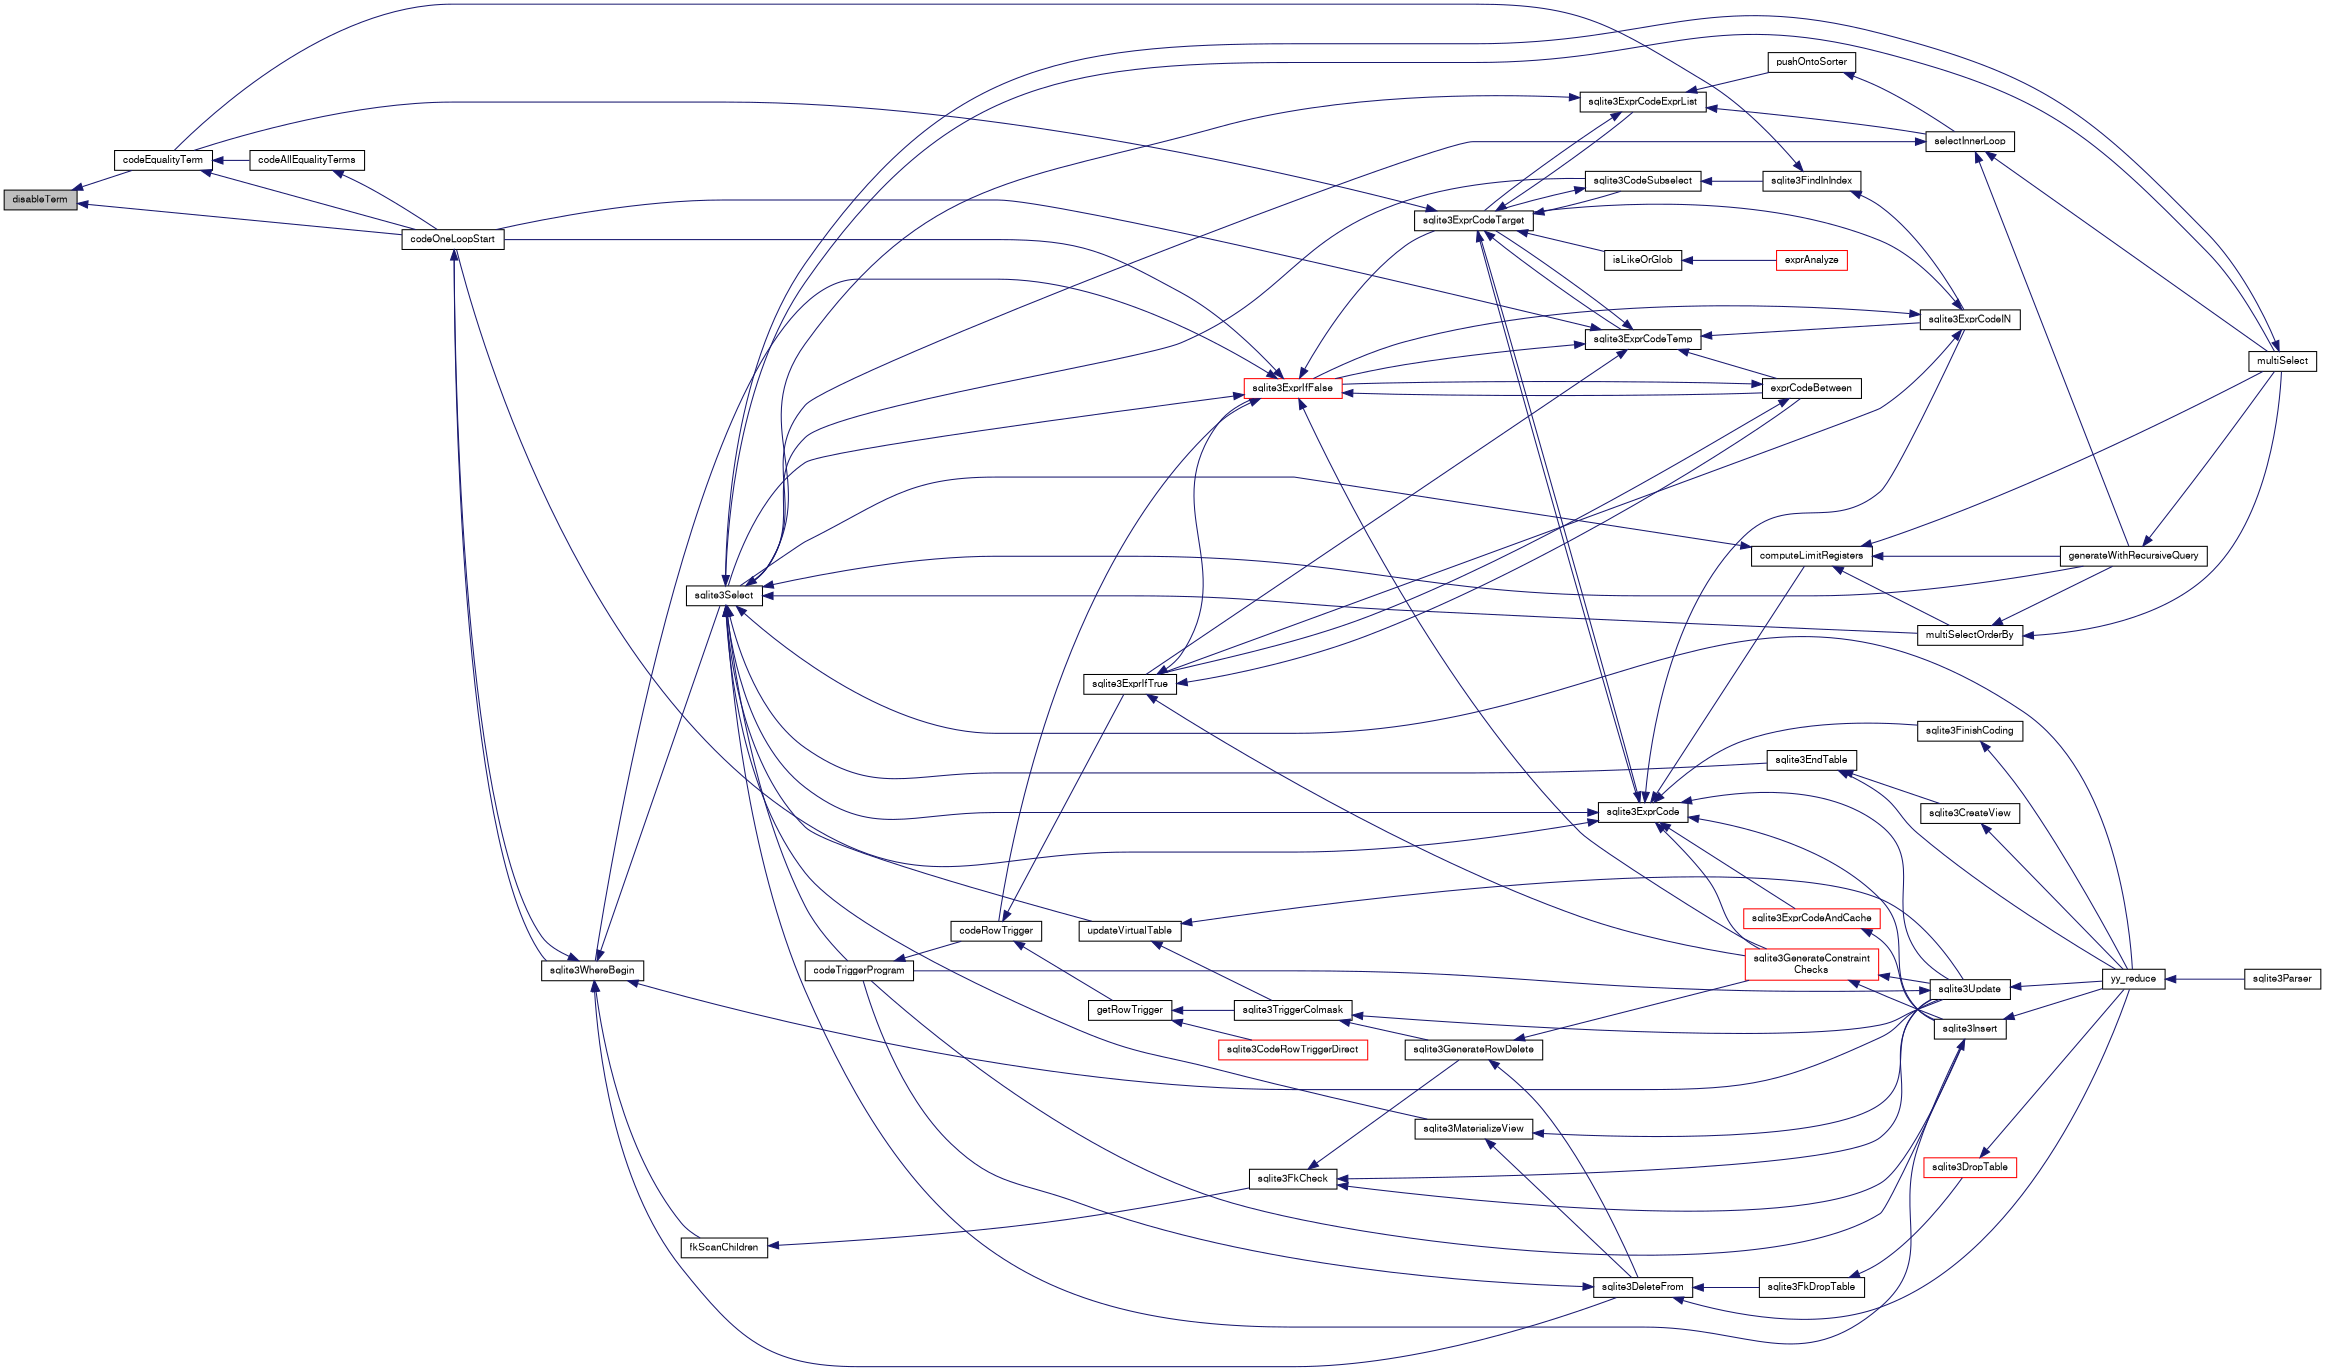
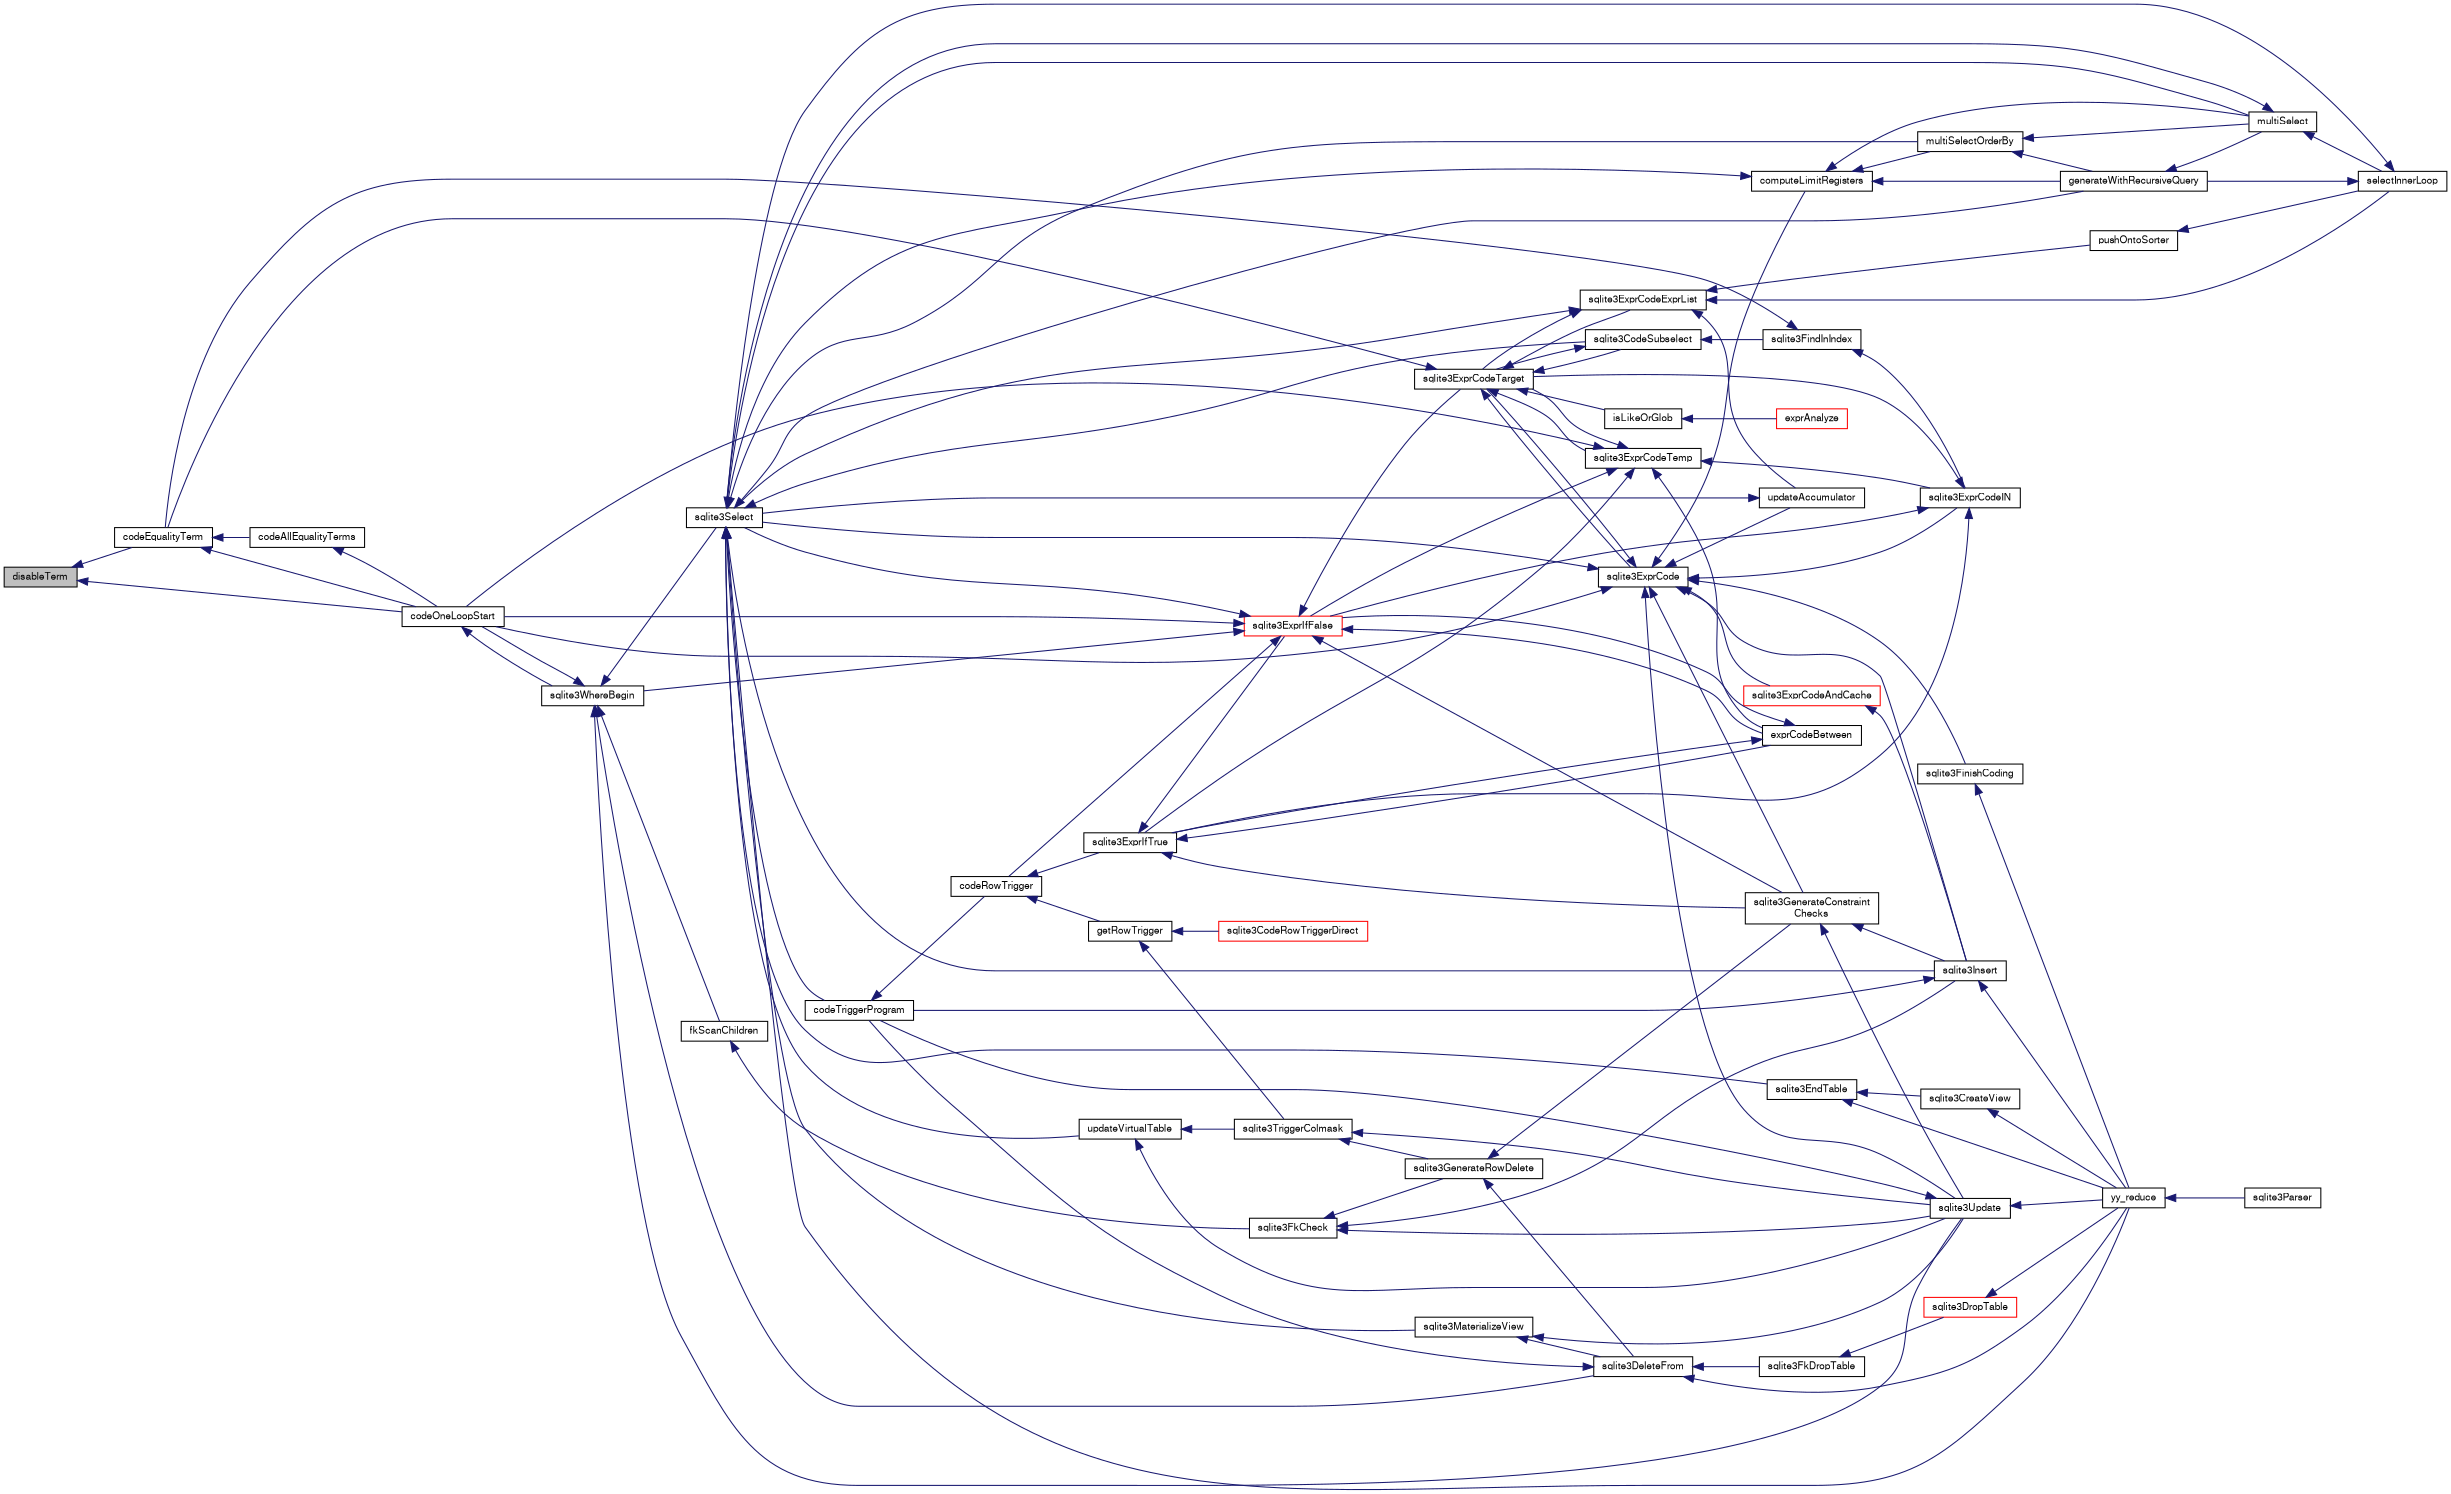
edge "multiSelect" -> "selectInnerLoop": reversed
node "updateAccumulator": added
node "sqlite3GenerateConstraint Checks": color red -> black
